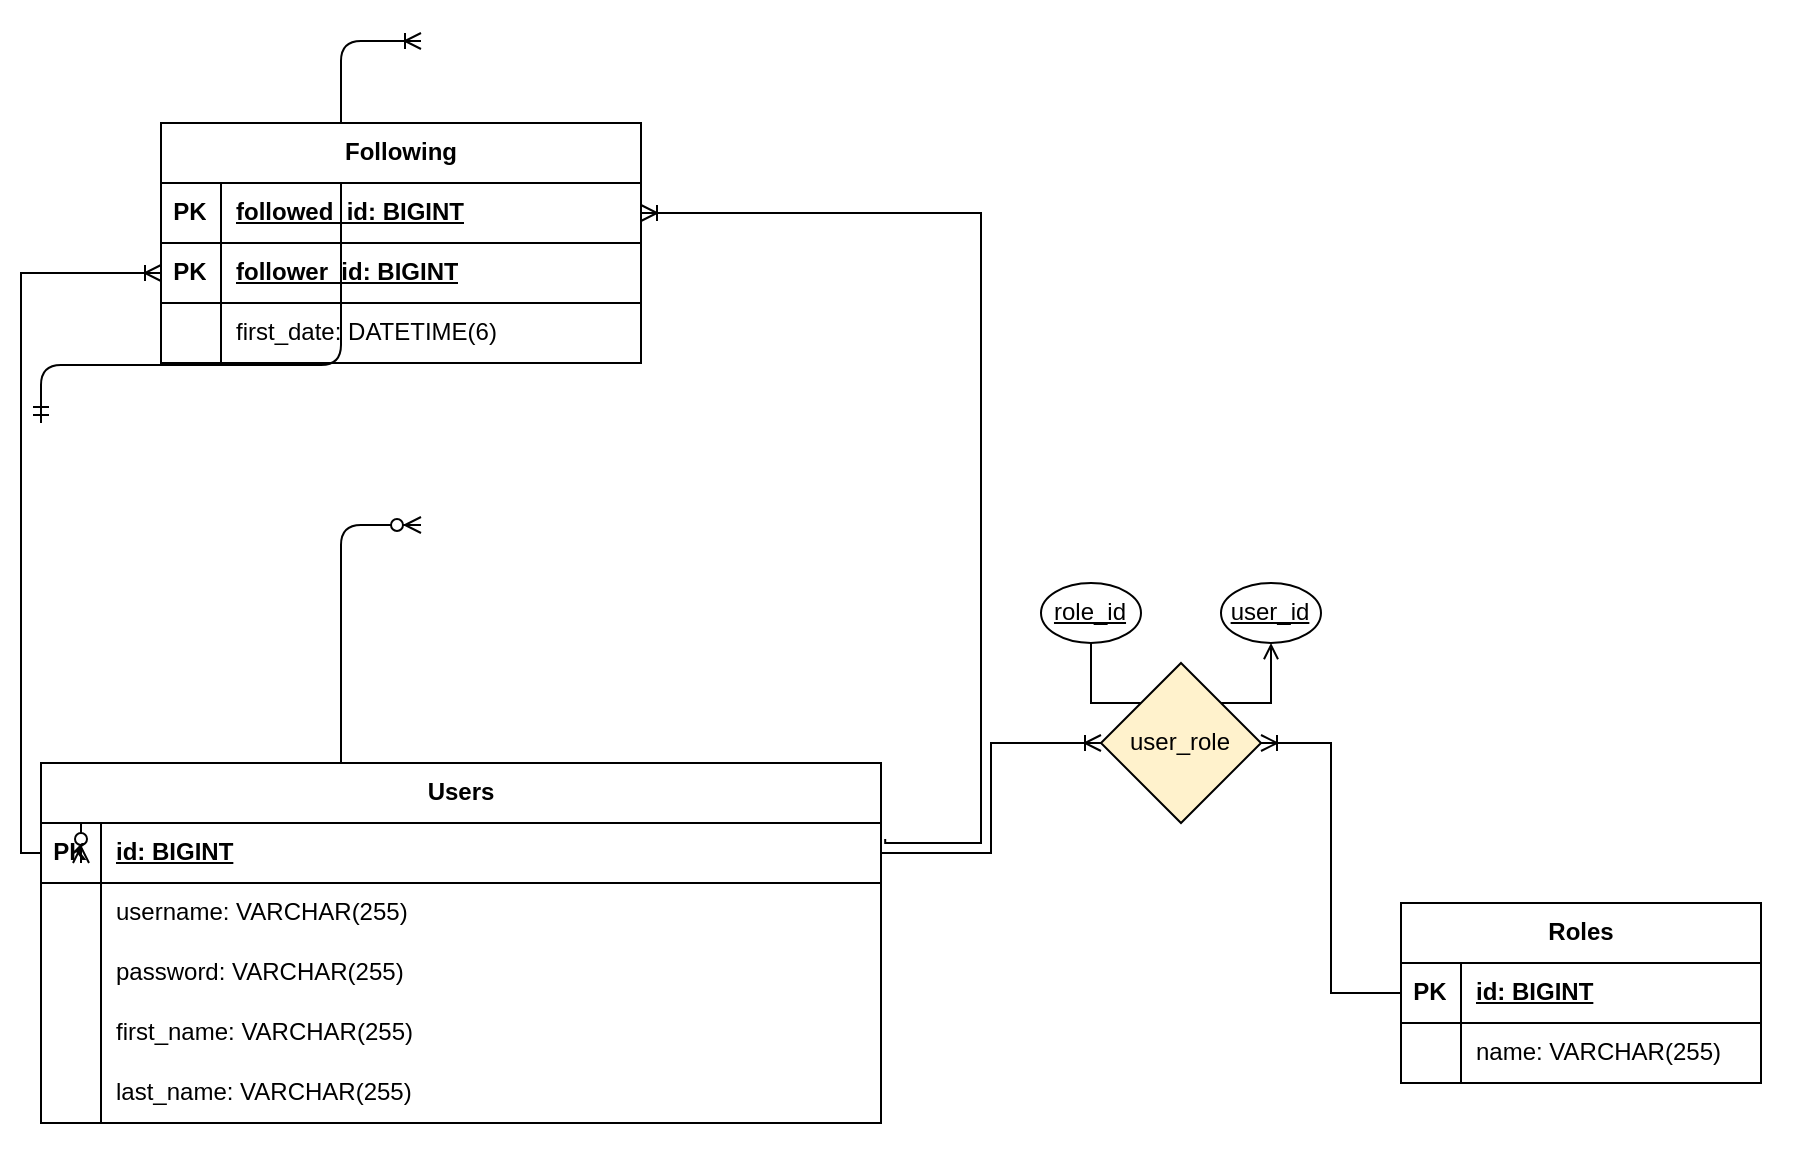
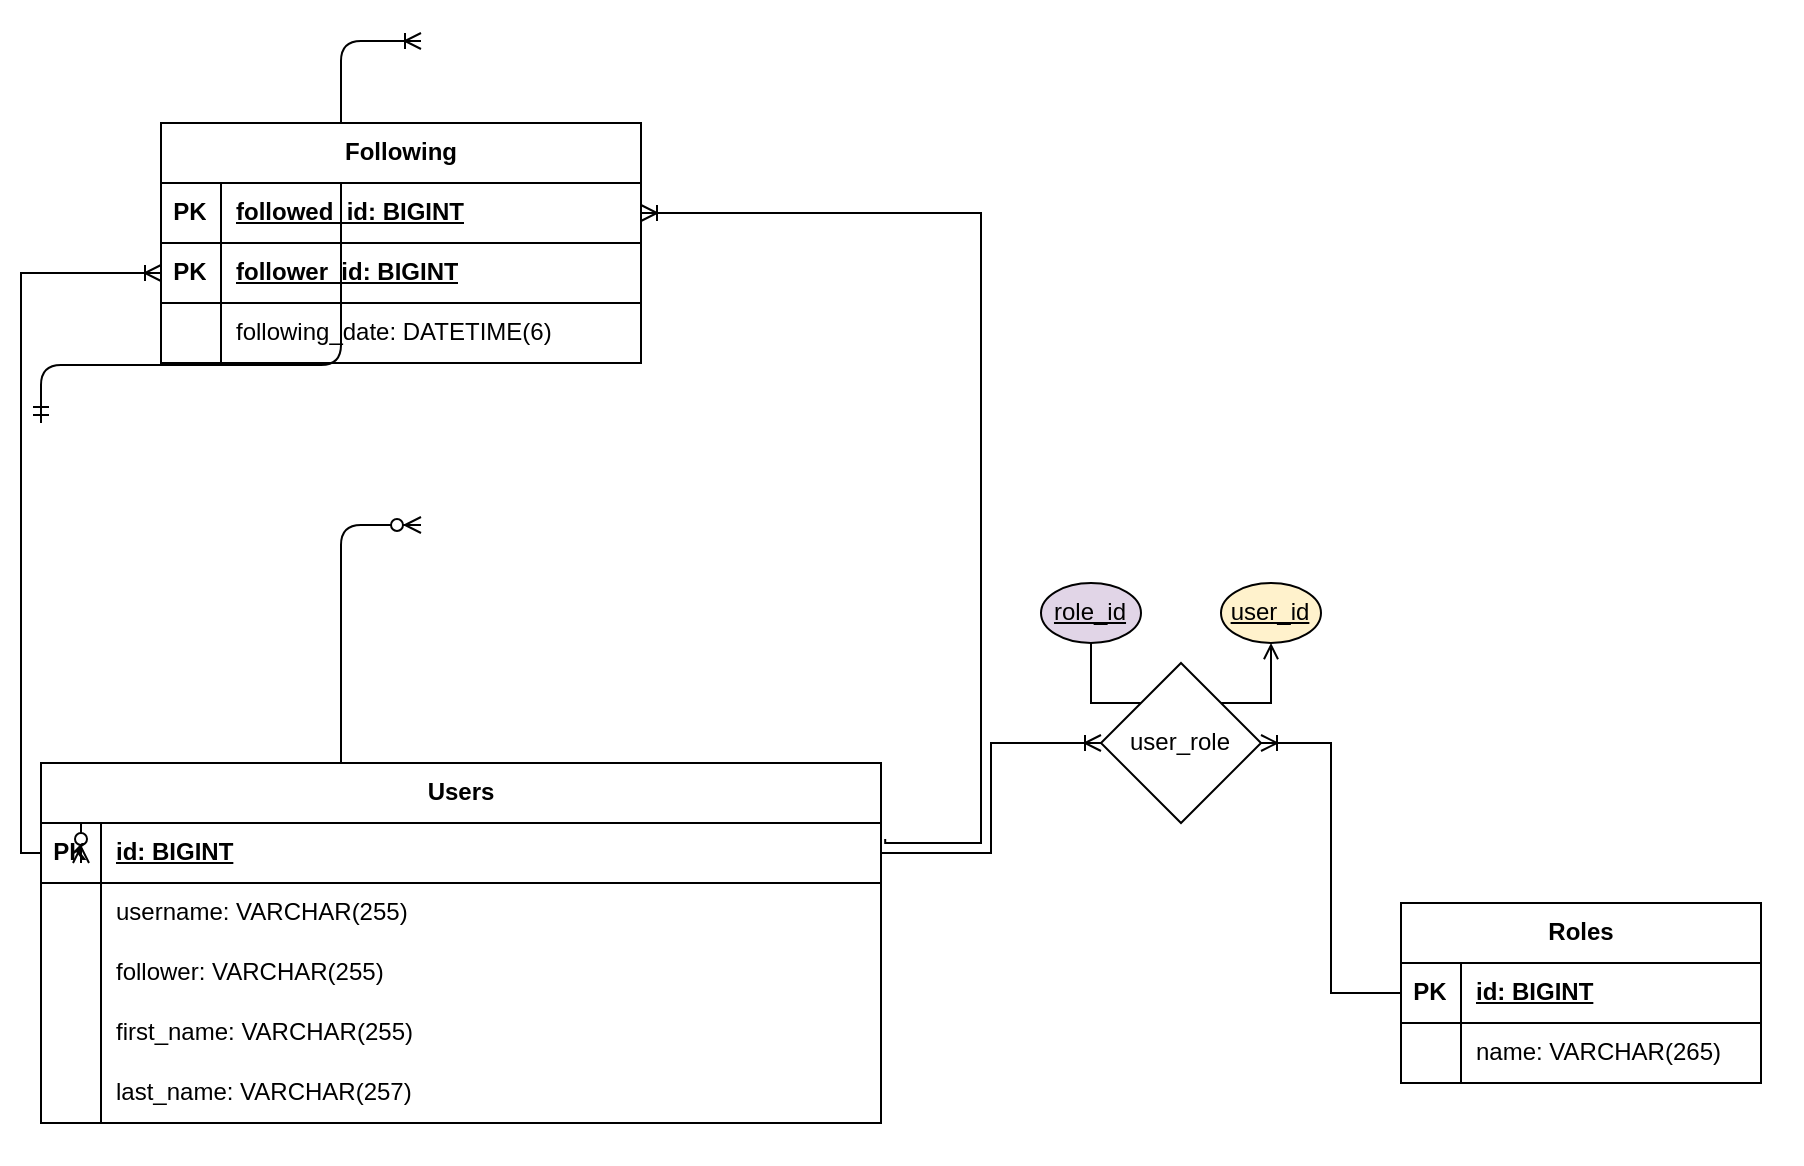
node "first_date: DATETIME(6)": label "first_date: DATETIME(6)" -> "following_date: DATETIME(6)"
node "role_id": fillcolor #ffffff -> #e1d5e7
node "user_id": fillcolor #ffffff -> #fff2cc
node "user_role": fillcolor #fff2cc -> #ffffff
node "password: VARCHAR(255)": label "password: VARCHAR(255)" -> "follower: VARCHAR(255)"
node "name: VARCHAR(255)": label "name: VARCHAR(255)" -> "name: VARCHAR(265)"
node "last_name: VARCHAR(255)": label "last_name: VARCHAR(255)" -> "last_name: VARCHAR(257)"
